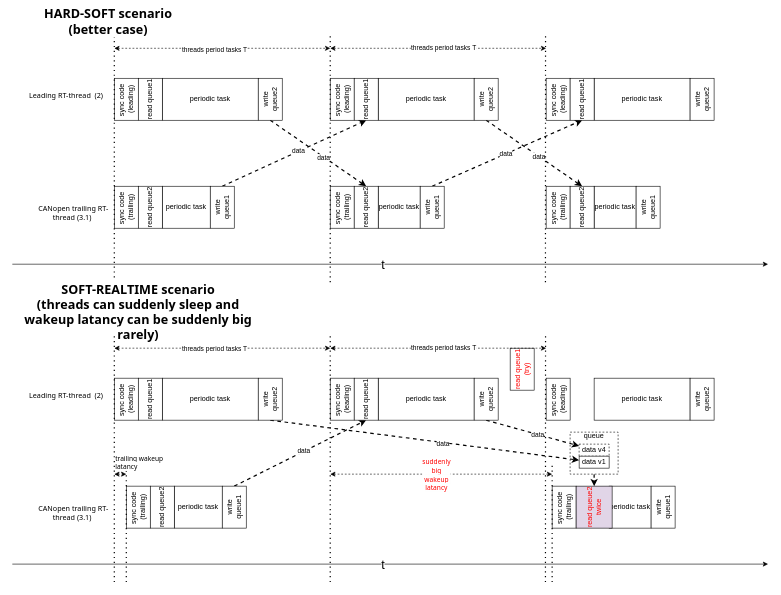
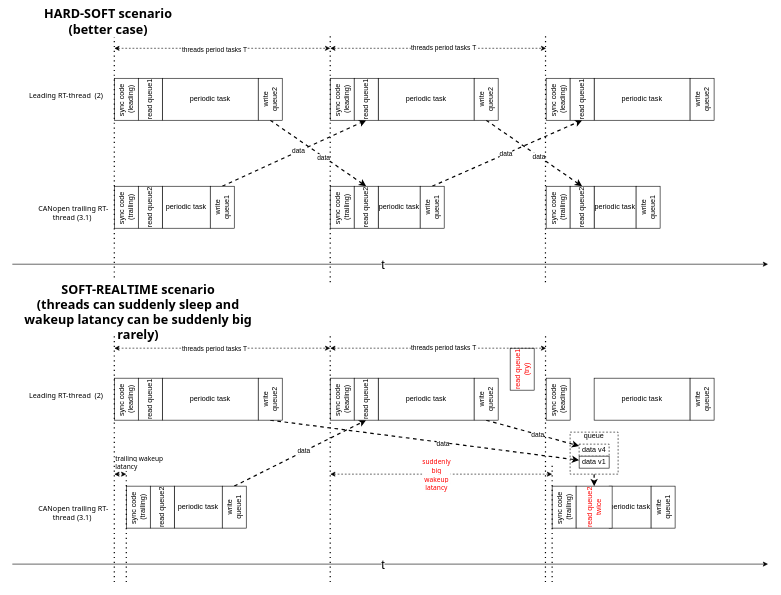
node "read queue2 twice": fillcolor #e1d5e7 -> #ffffff
